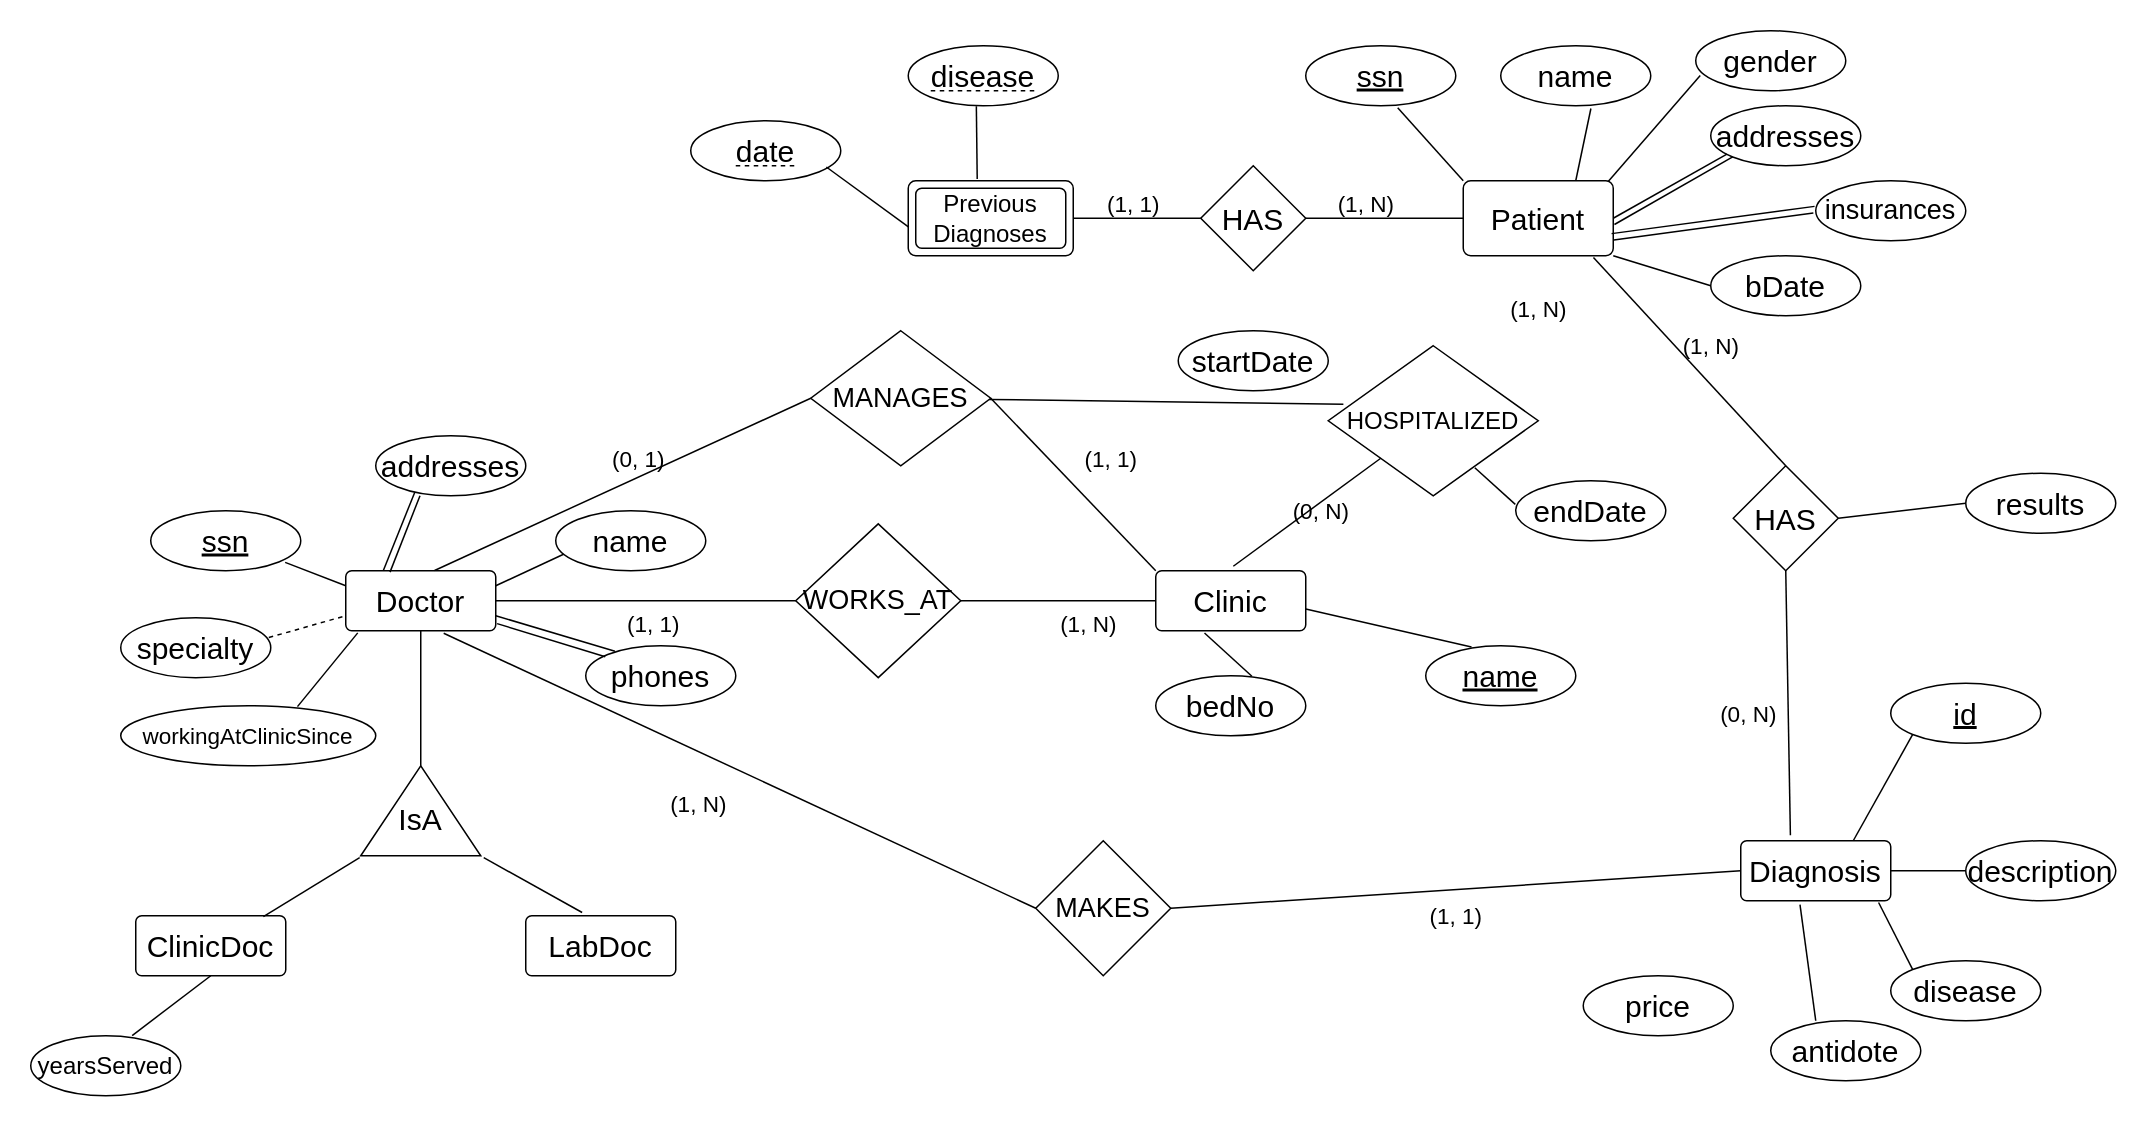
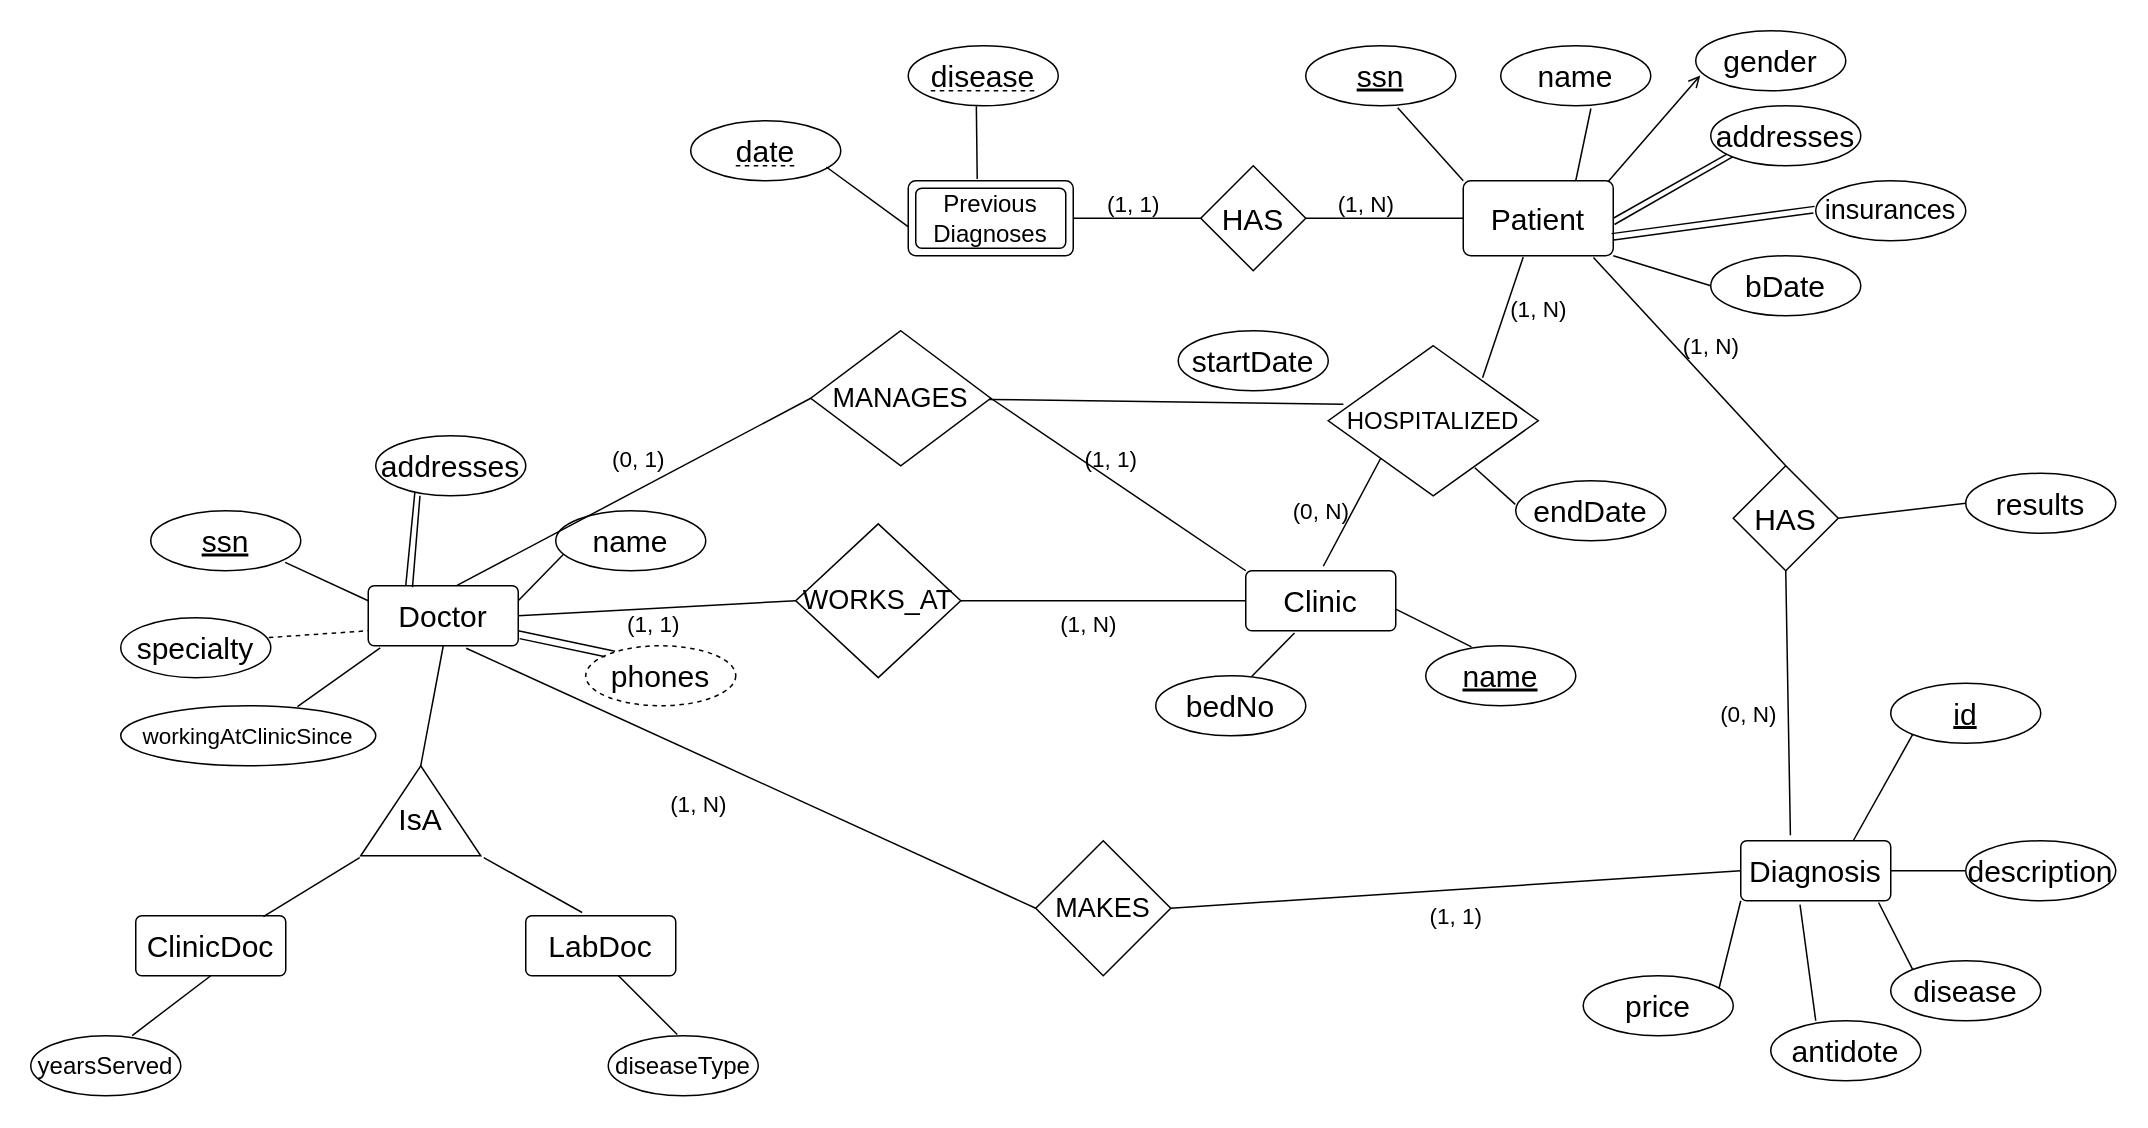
edge "gender" -- "Patient": arrowhead none -> open
edge "Patient" -- "HOSPITALIZED": added
node "Doctor": moved (421, 601) -> (443, 616)
node "Clinic": moved (1231, 601) -> (1321, 601)
node "phones": style solid -> dashed
edge "Diagnosis" -- "price": added
edge "LabDoc" -- "diseaseType": added
node "diseaseType": added
